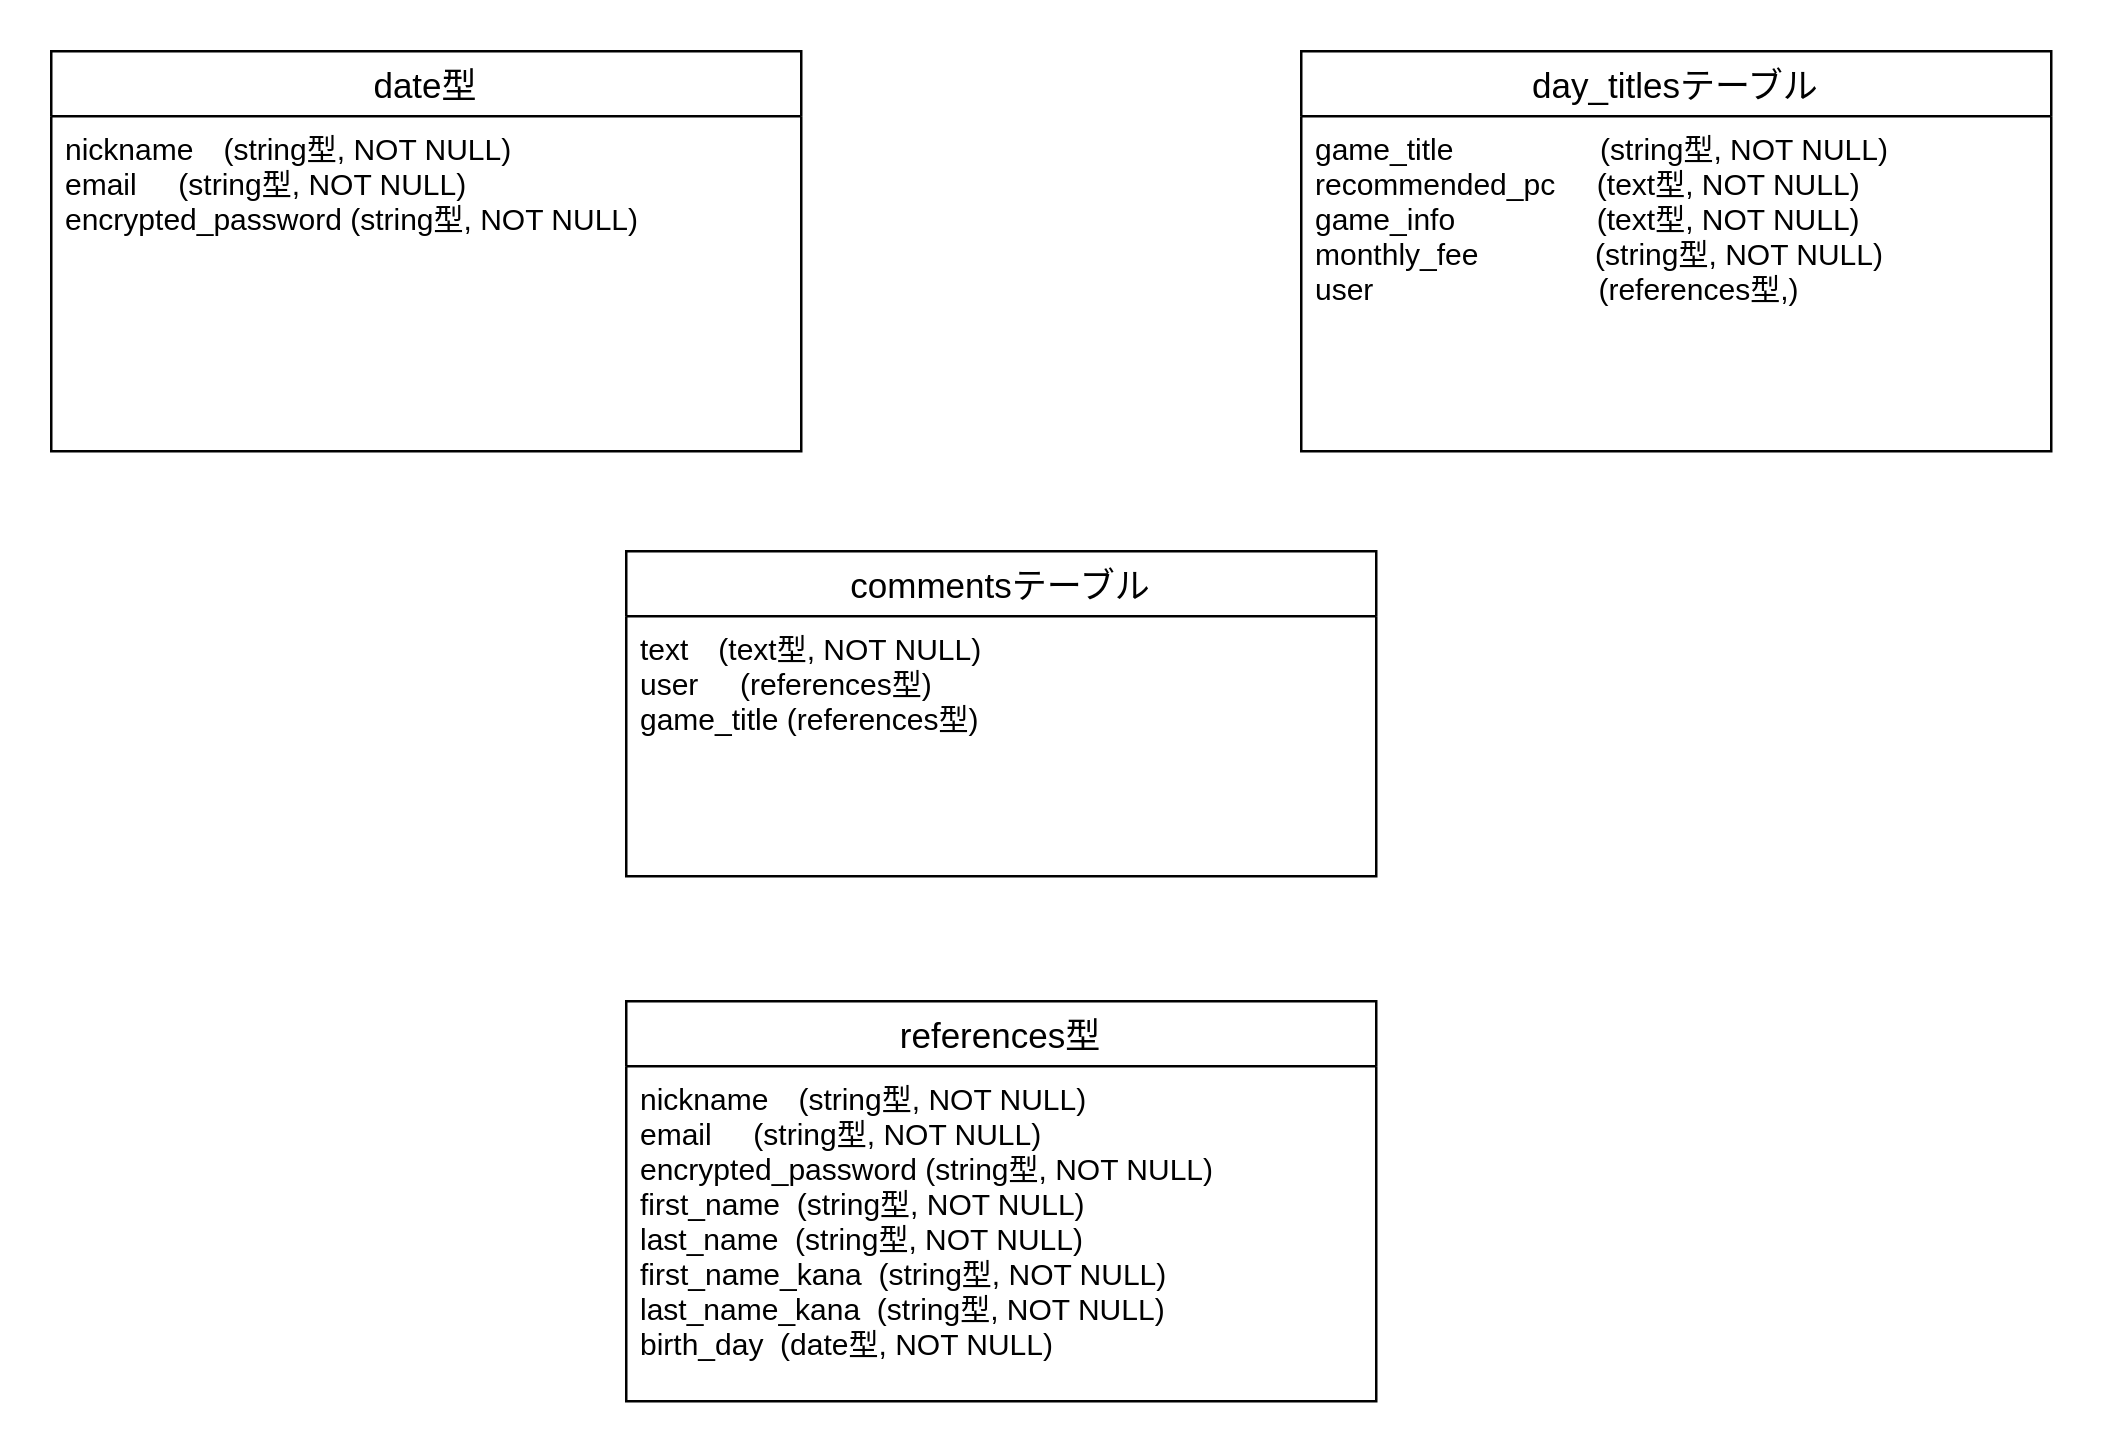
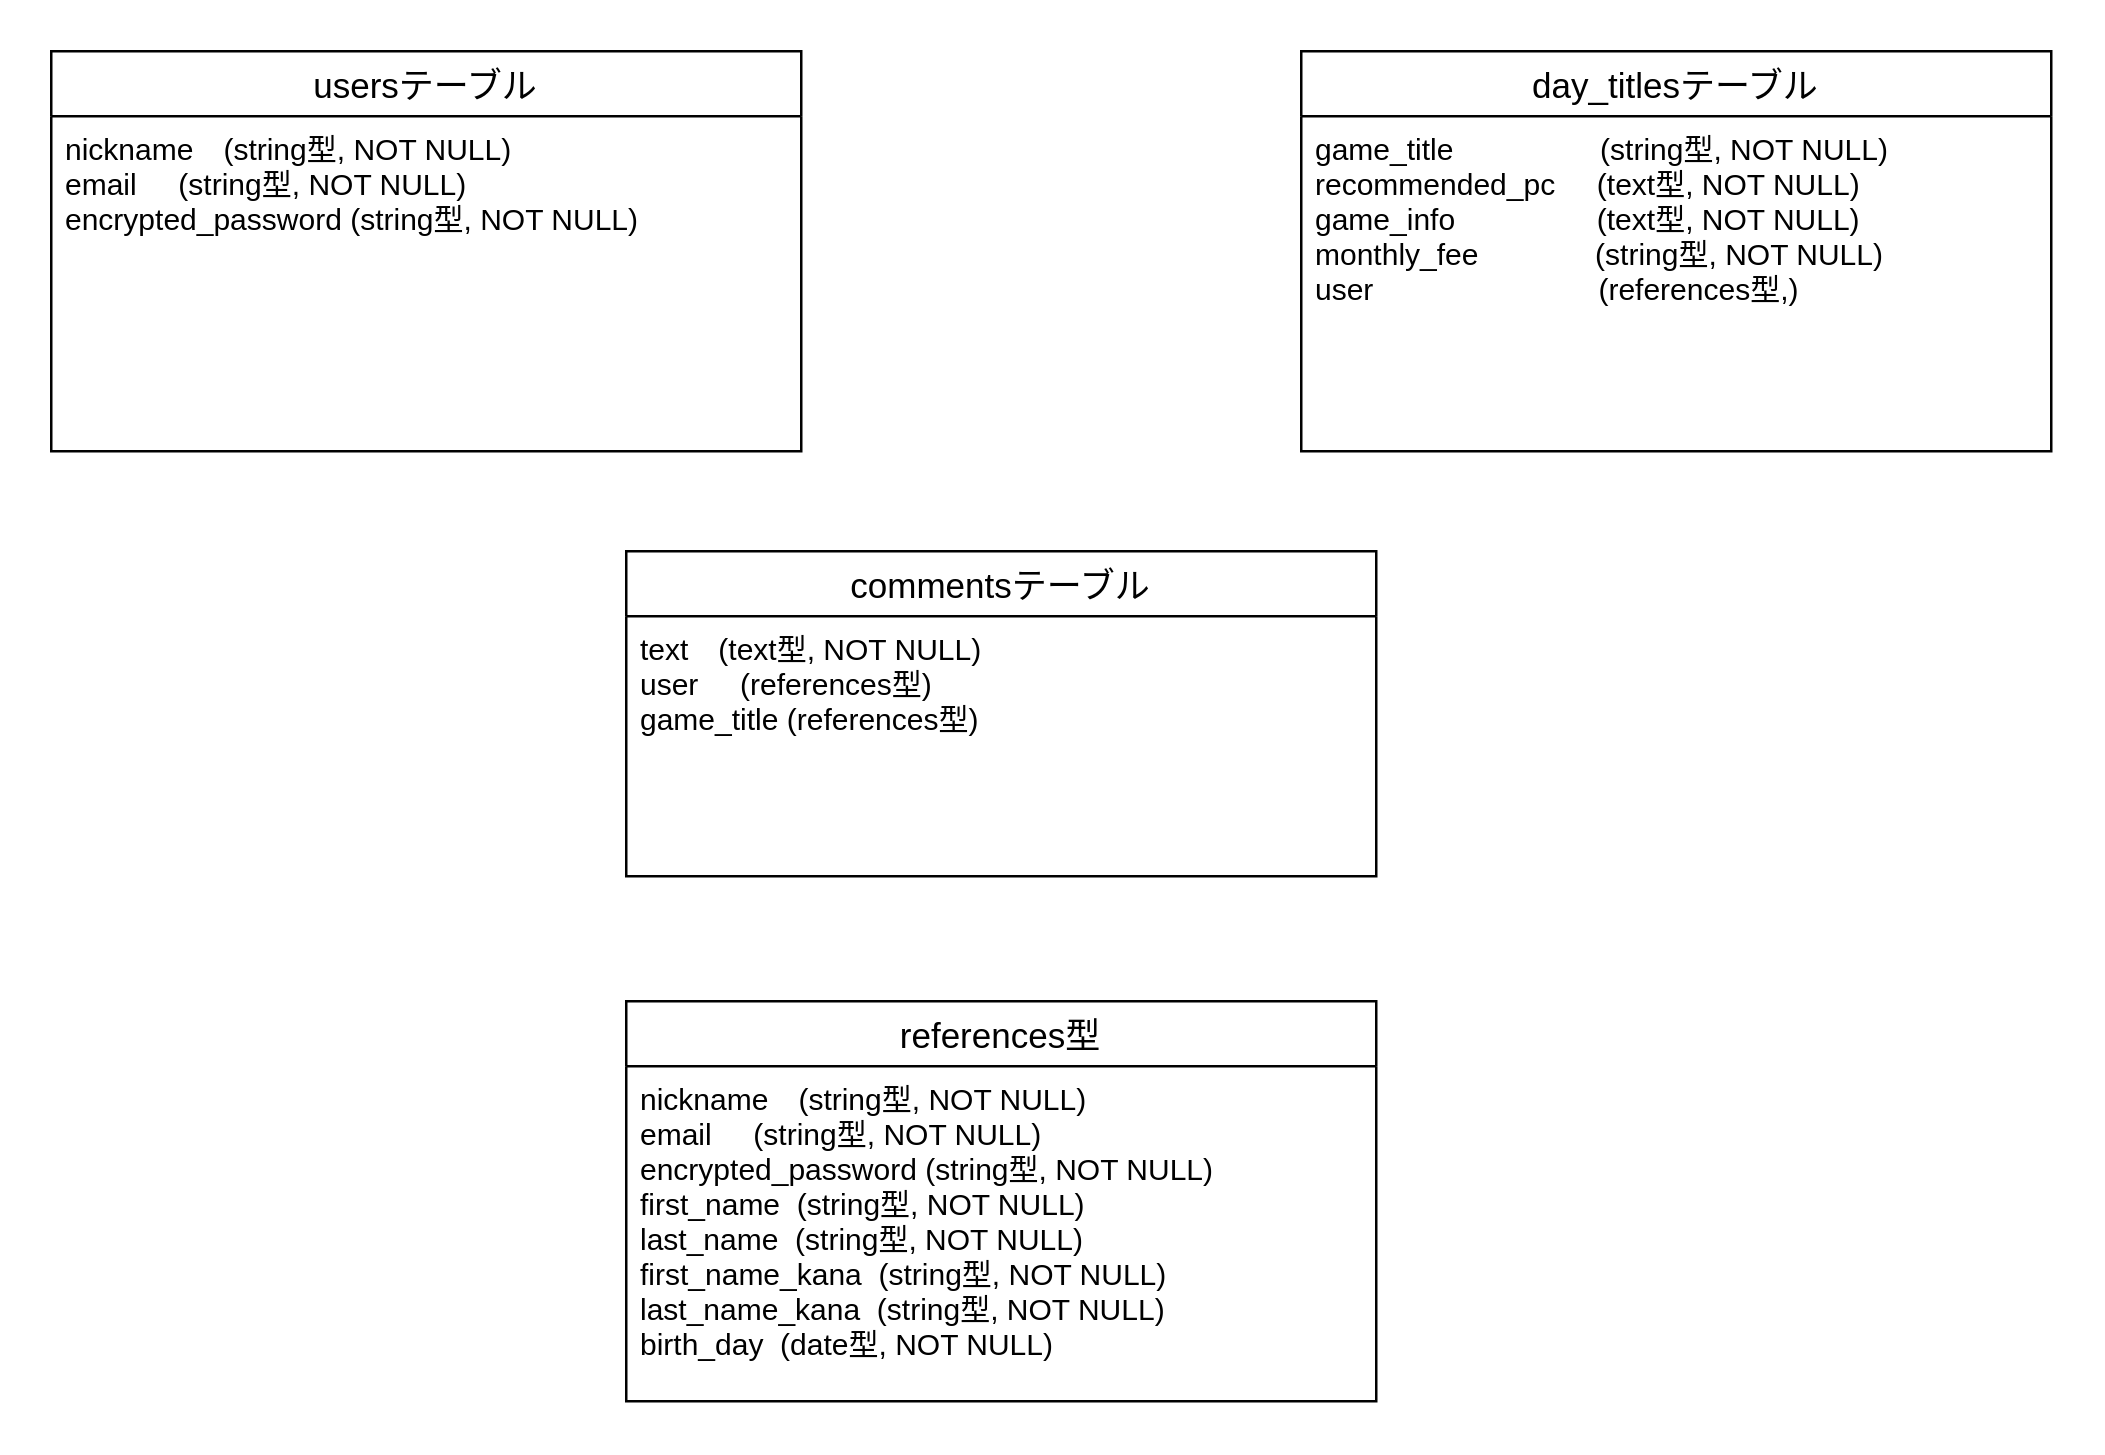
node "date型": label "date型" -> "usersテーブル"
